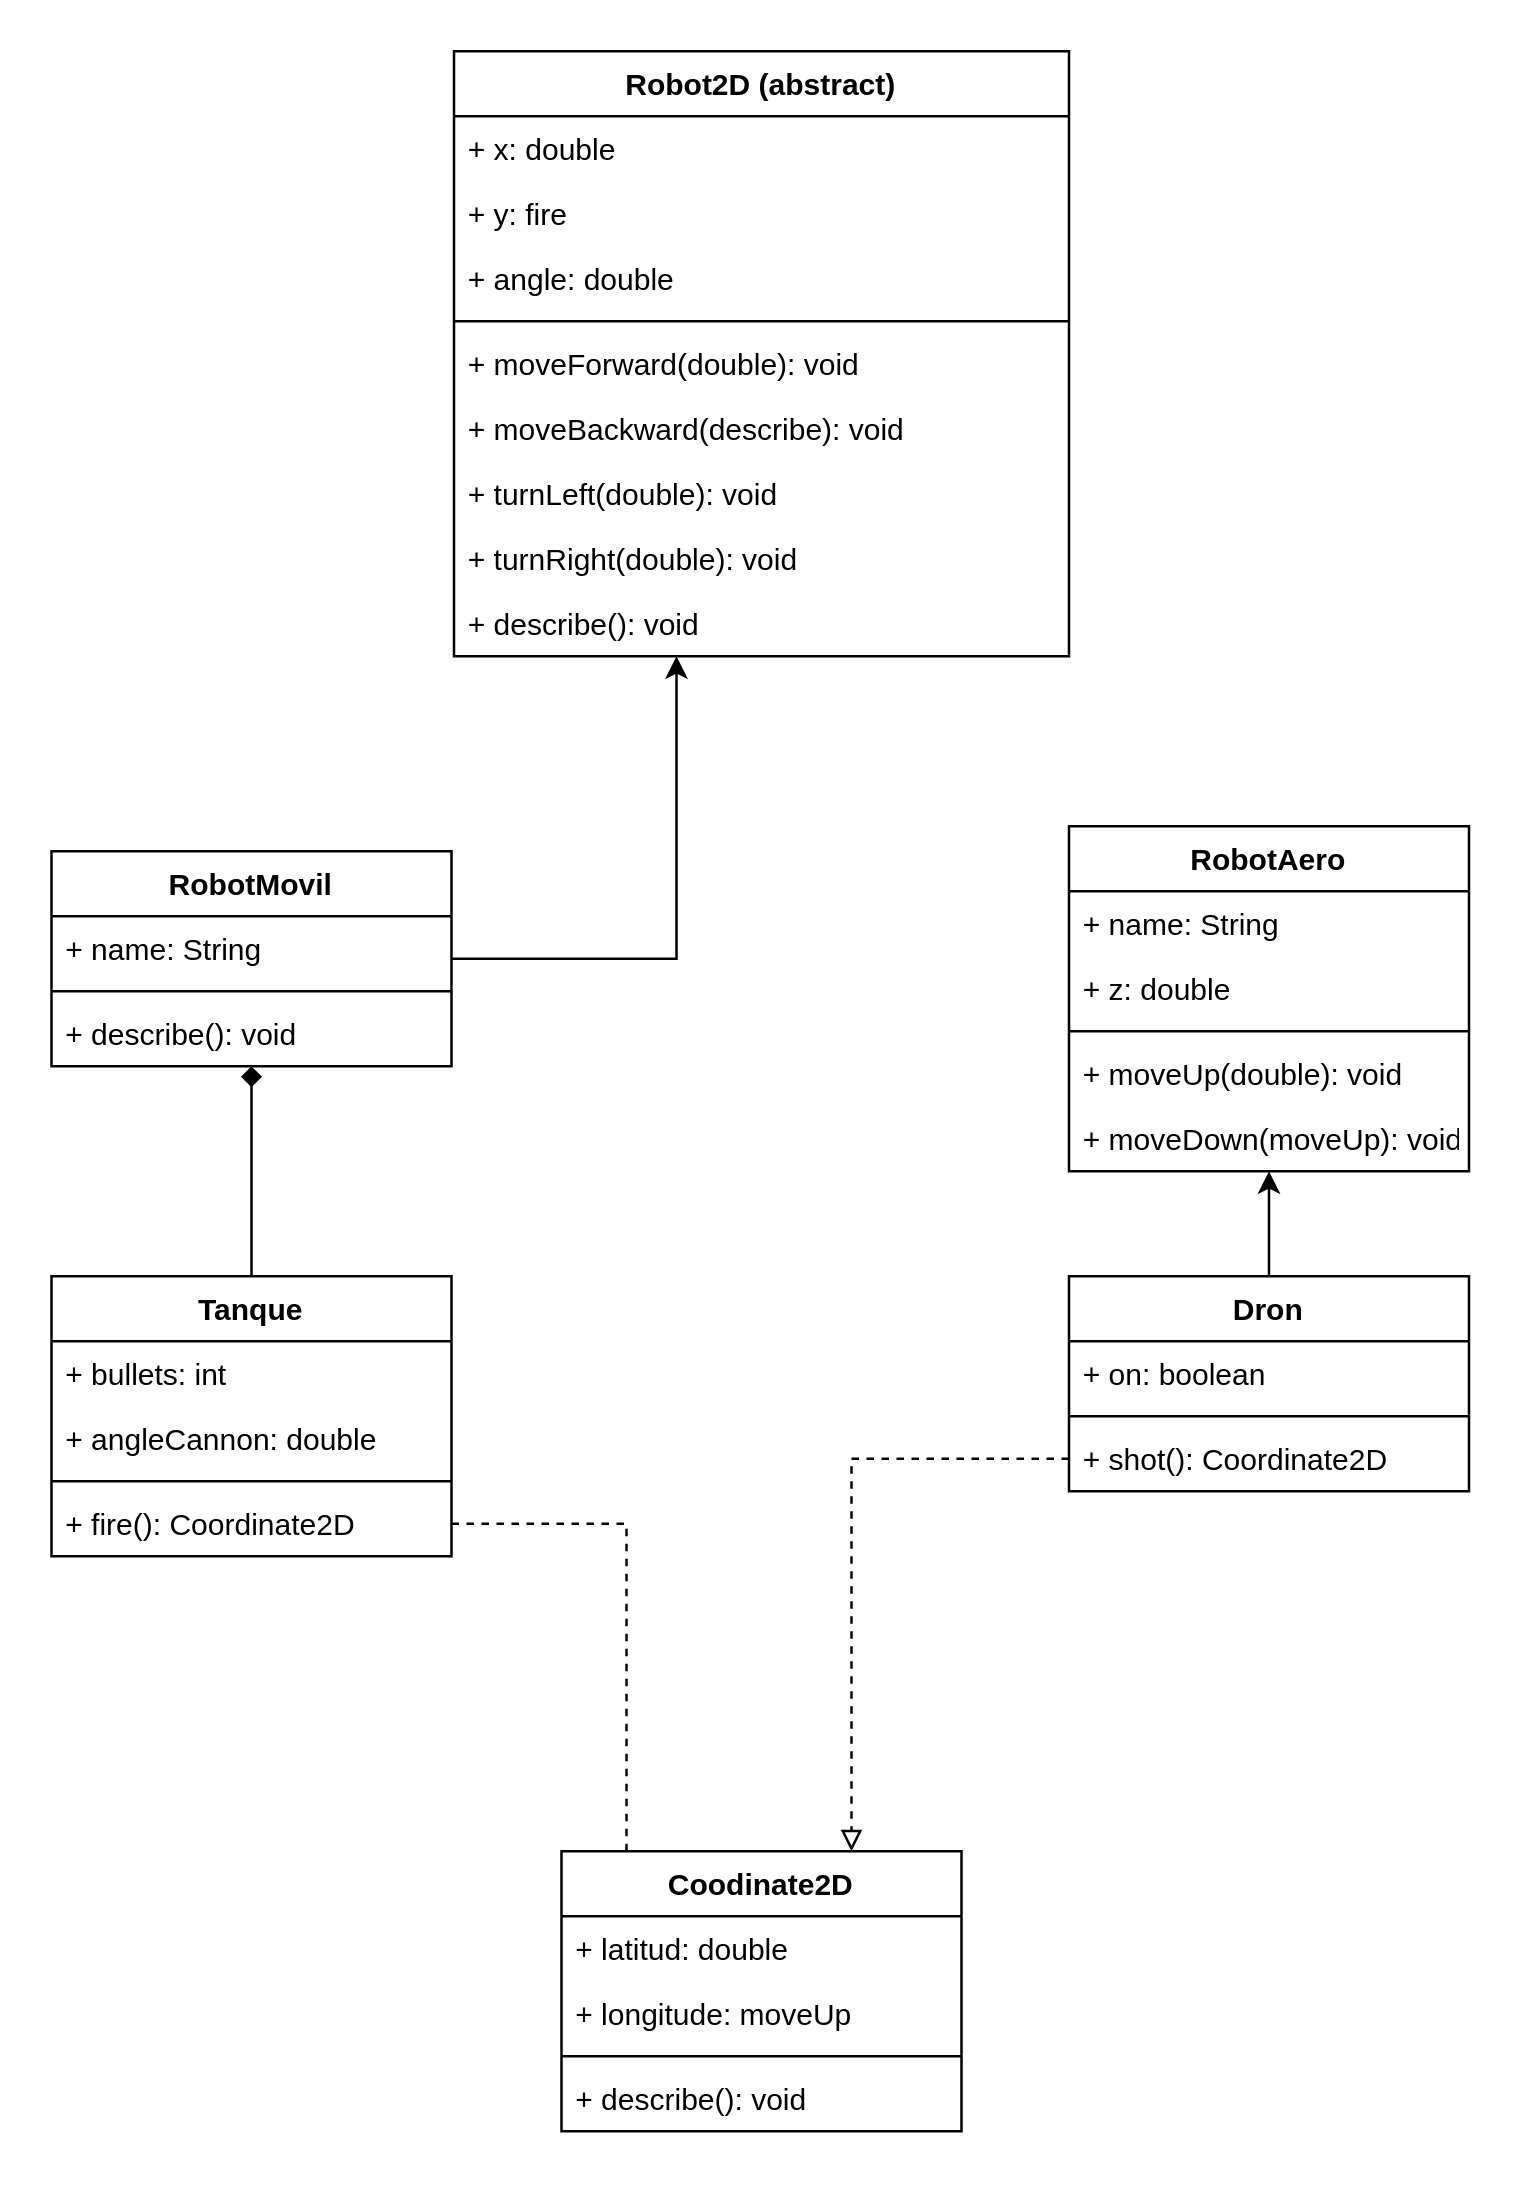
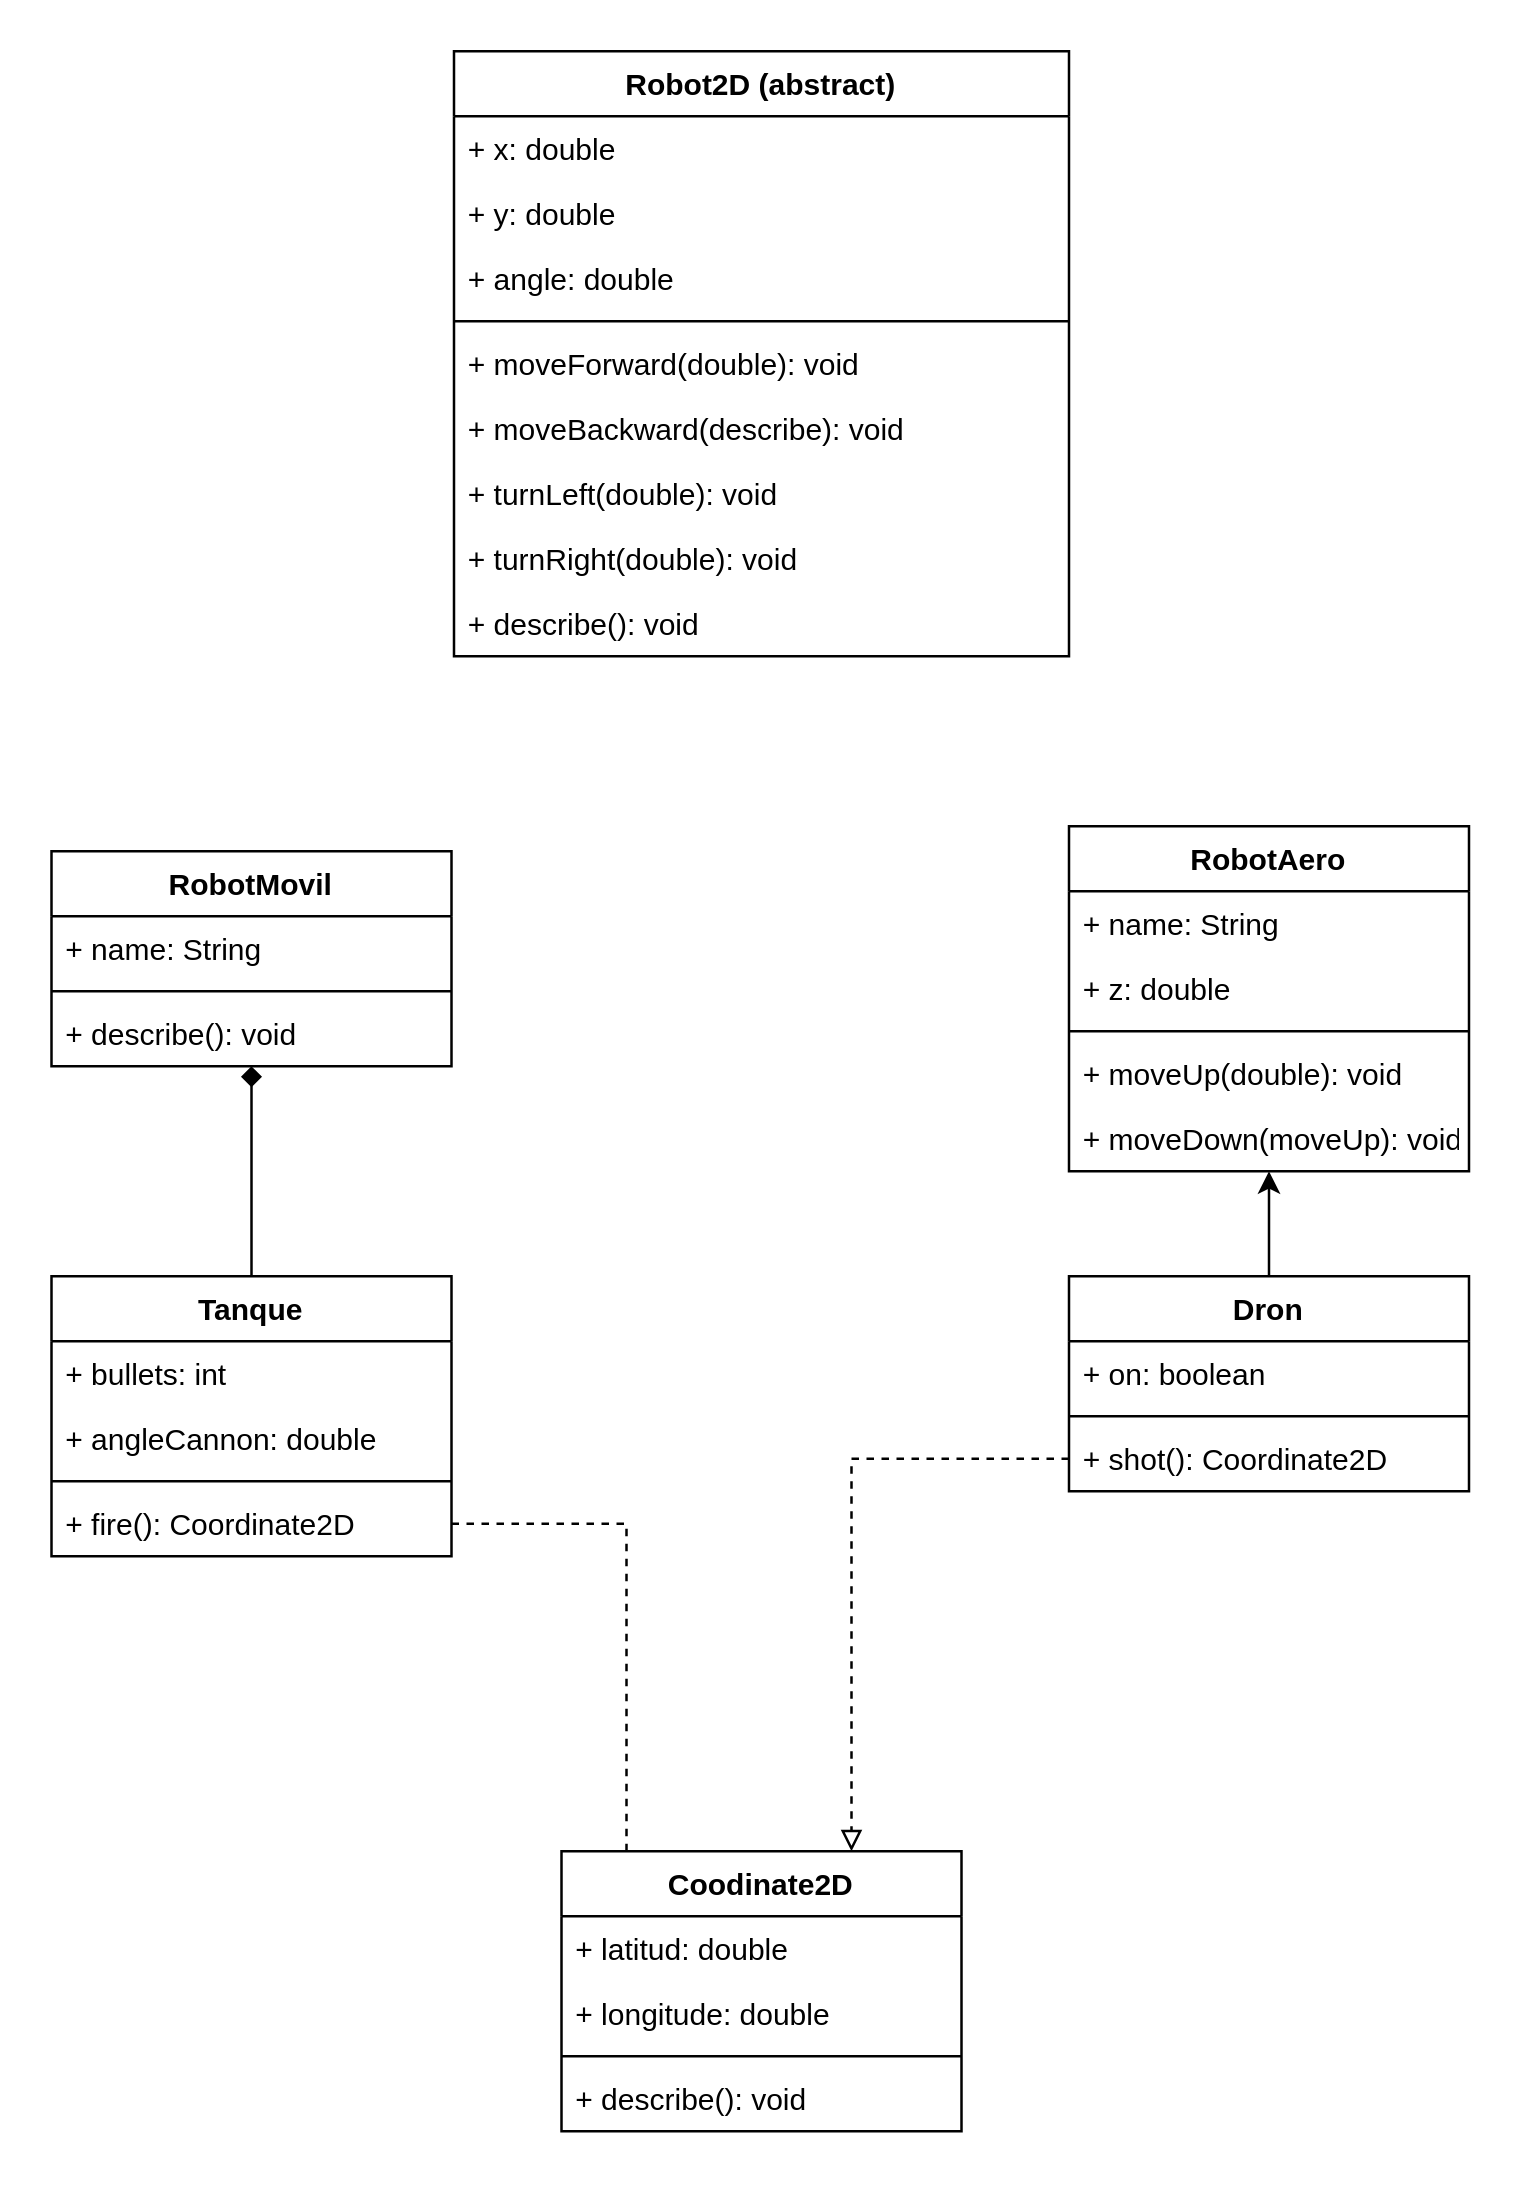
node "+ y: fire": label "+ y: fire" -> "+ y: double"
edge "RobotMovil" -> "Robot2D (abstract)": removed
node "+ longitude: moveUp": label "+ longitude: moveUp" -> "+ longitude: double"
